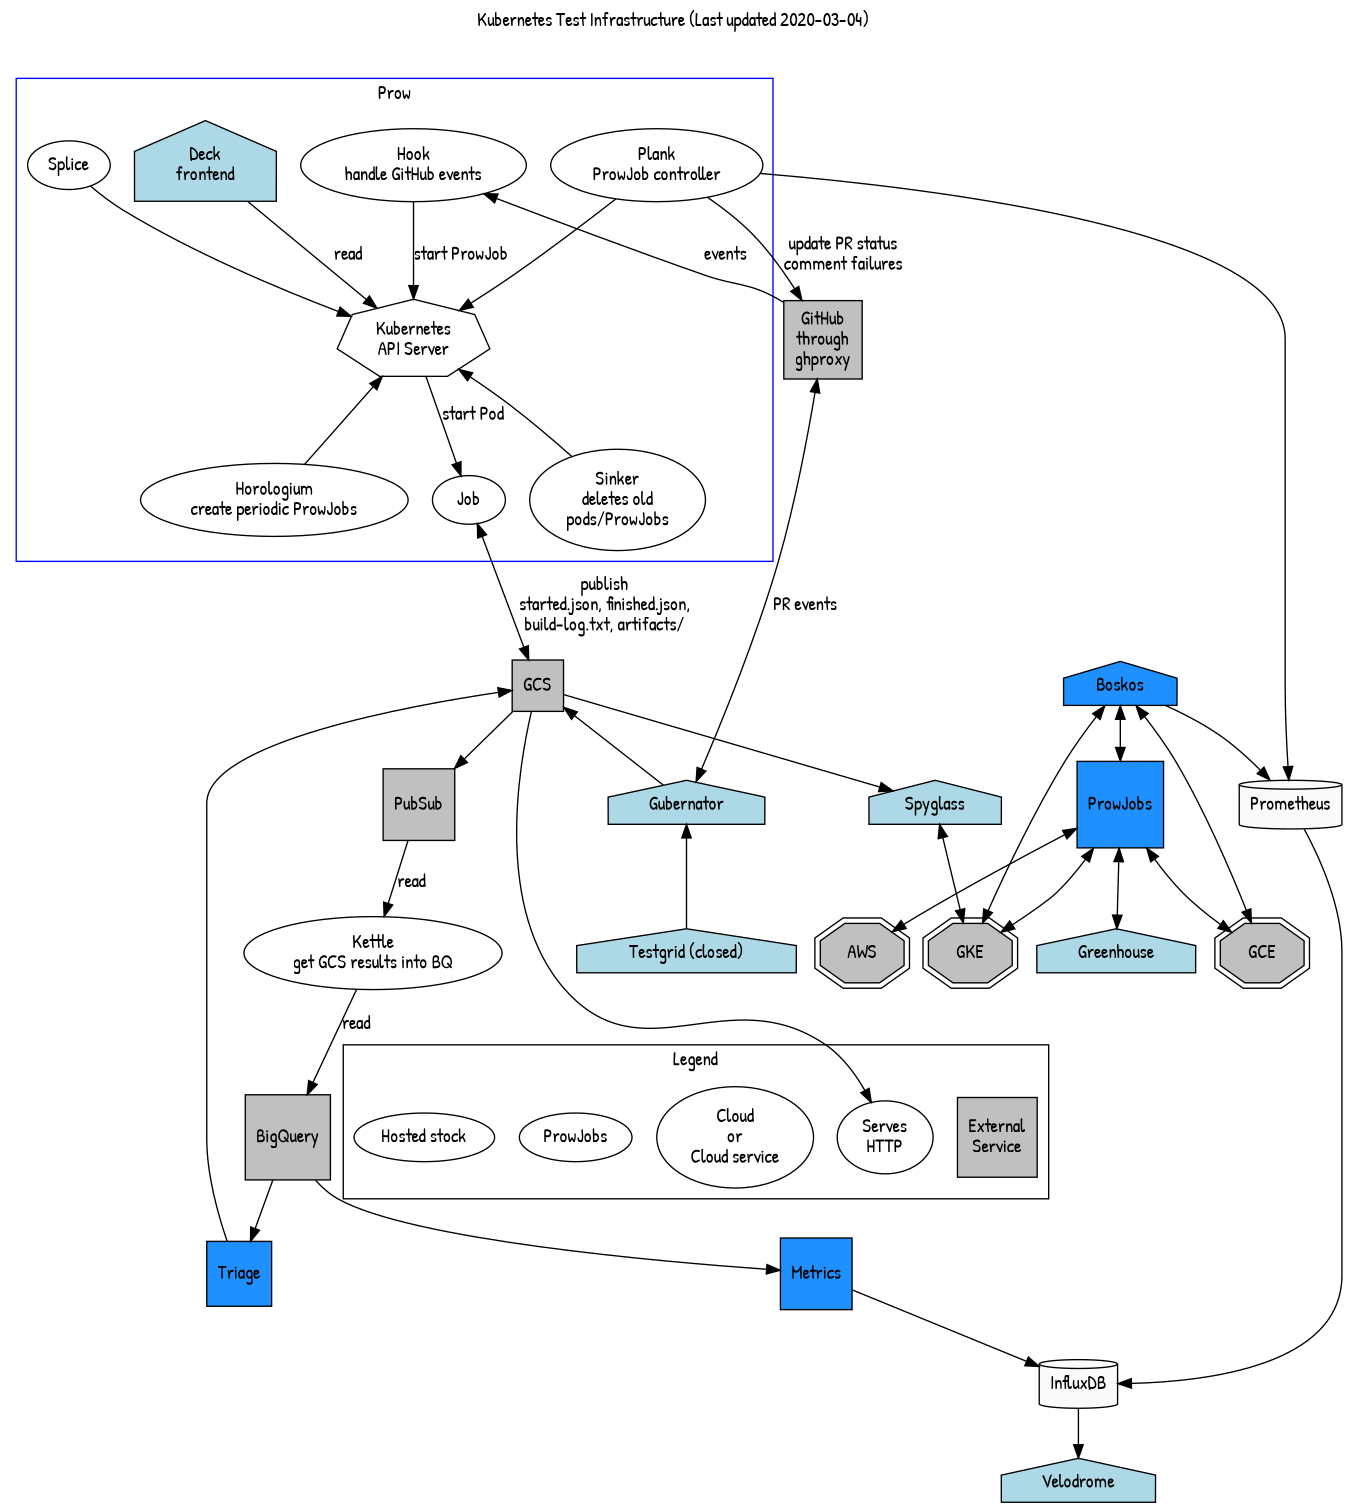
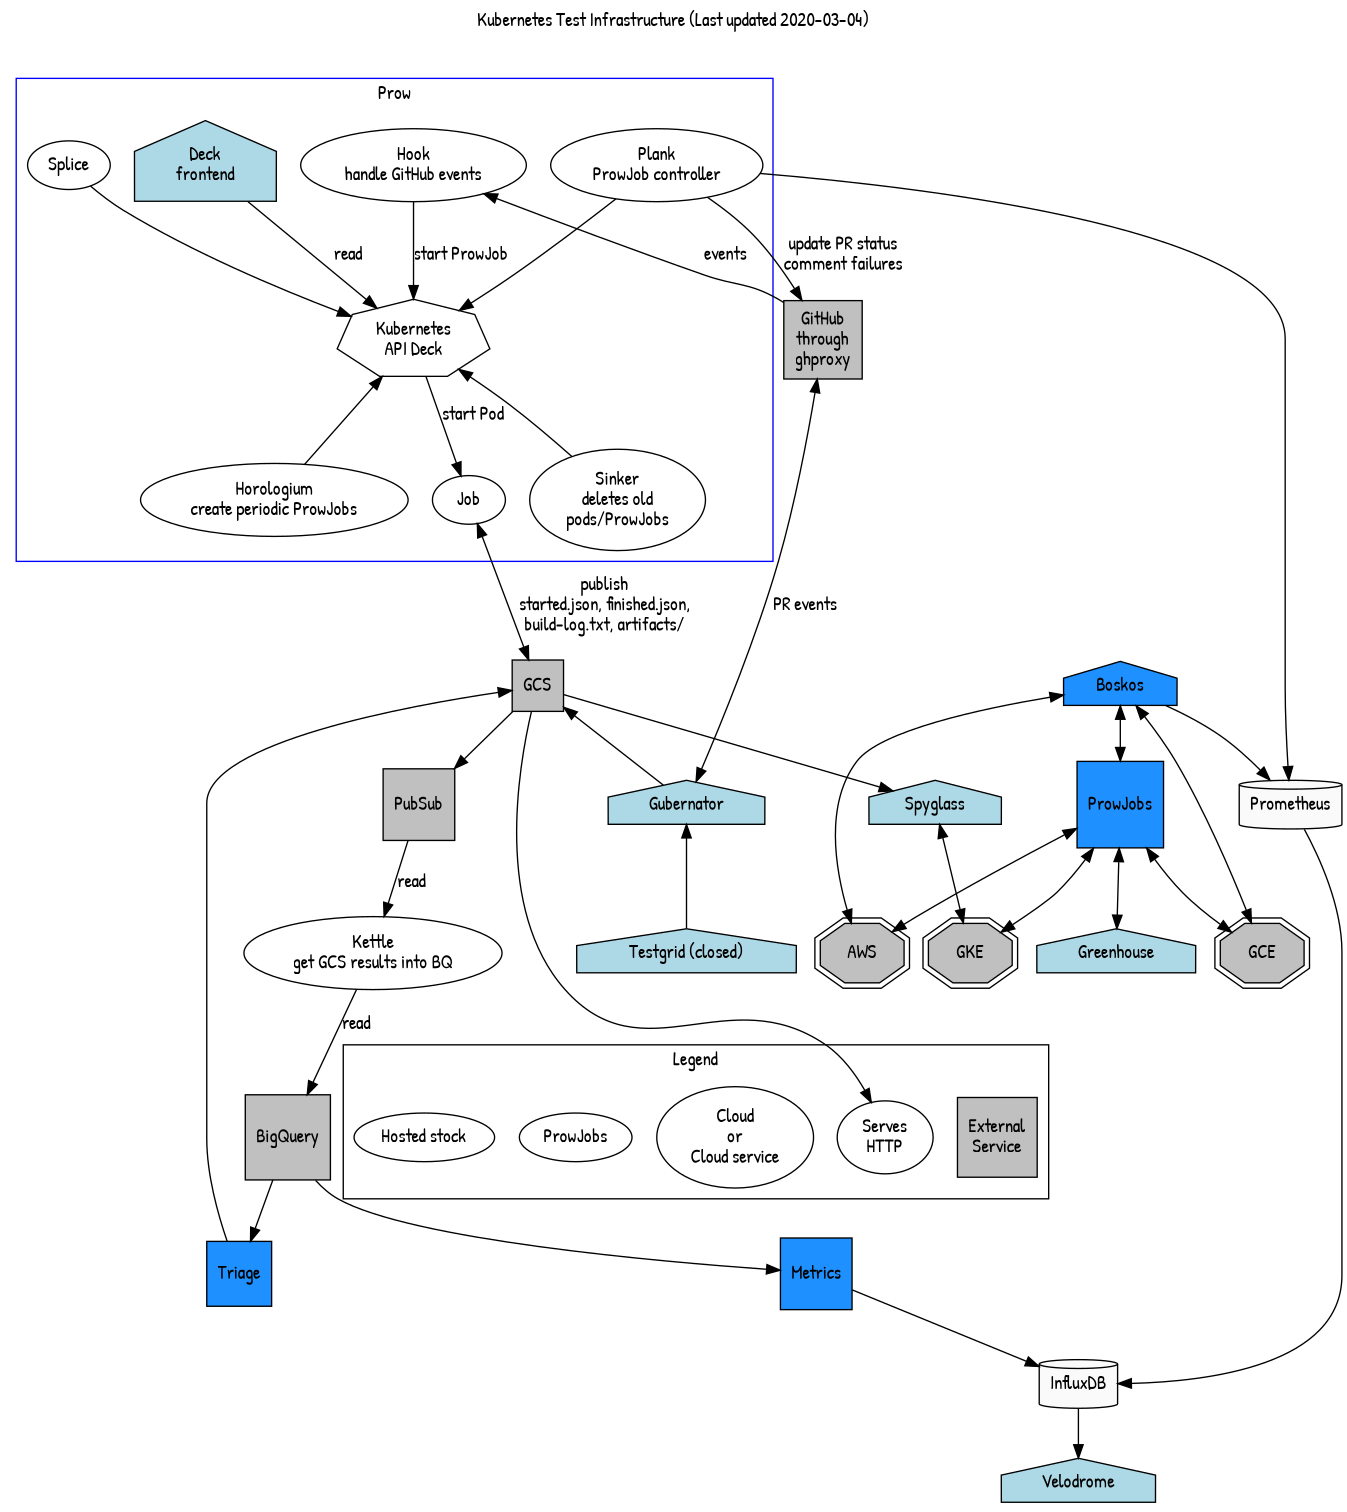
node "Kubernetes API Server": label "Kubernetes API Server" -> "Kubernetes API Deck"
edge "Boskos" -- "GKE": now "Boskos" -- "AWS"
